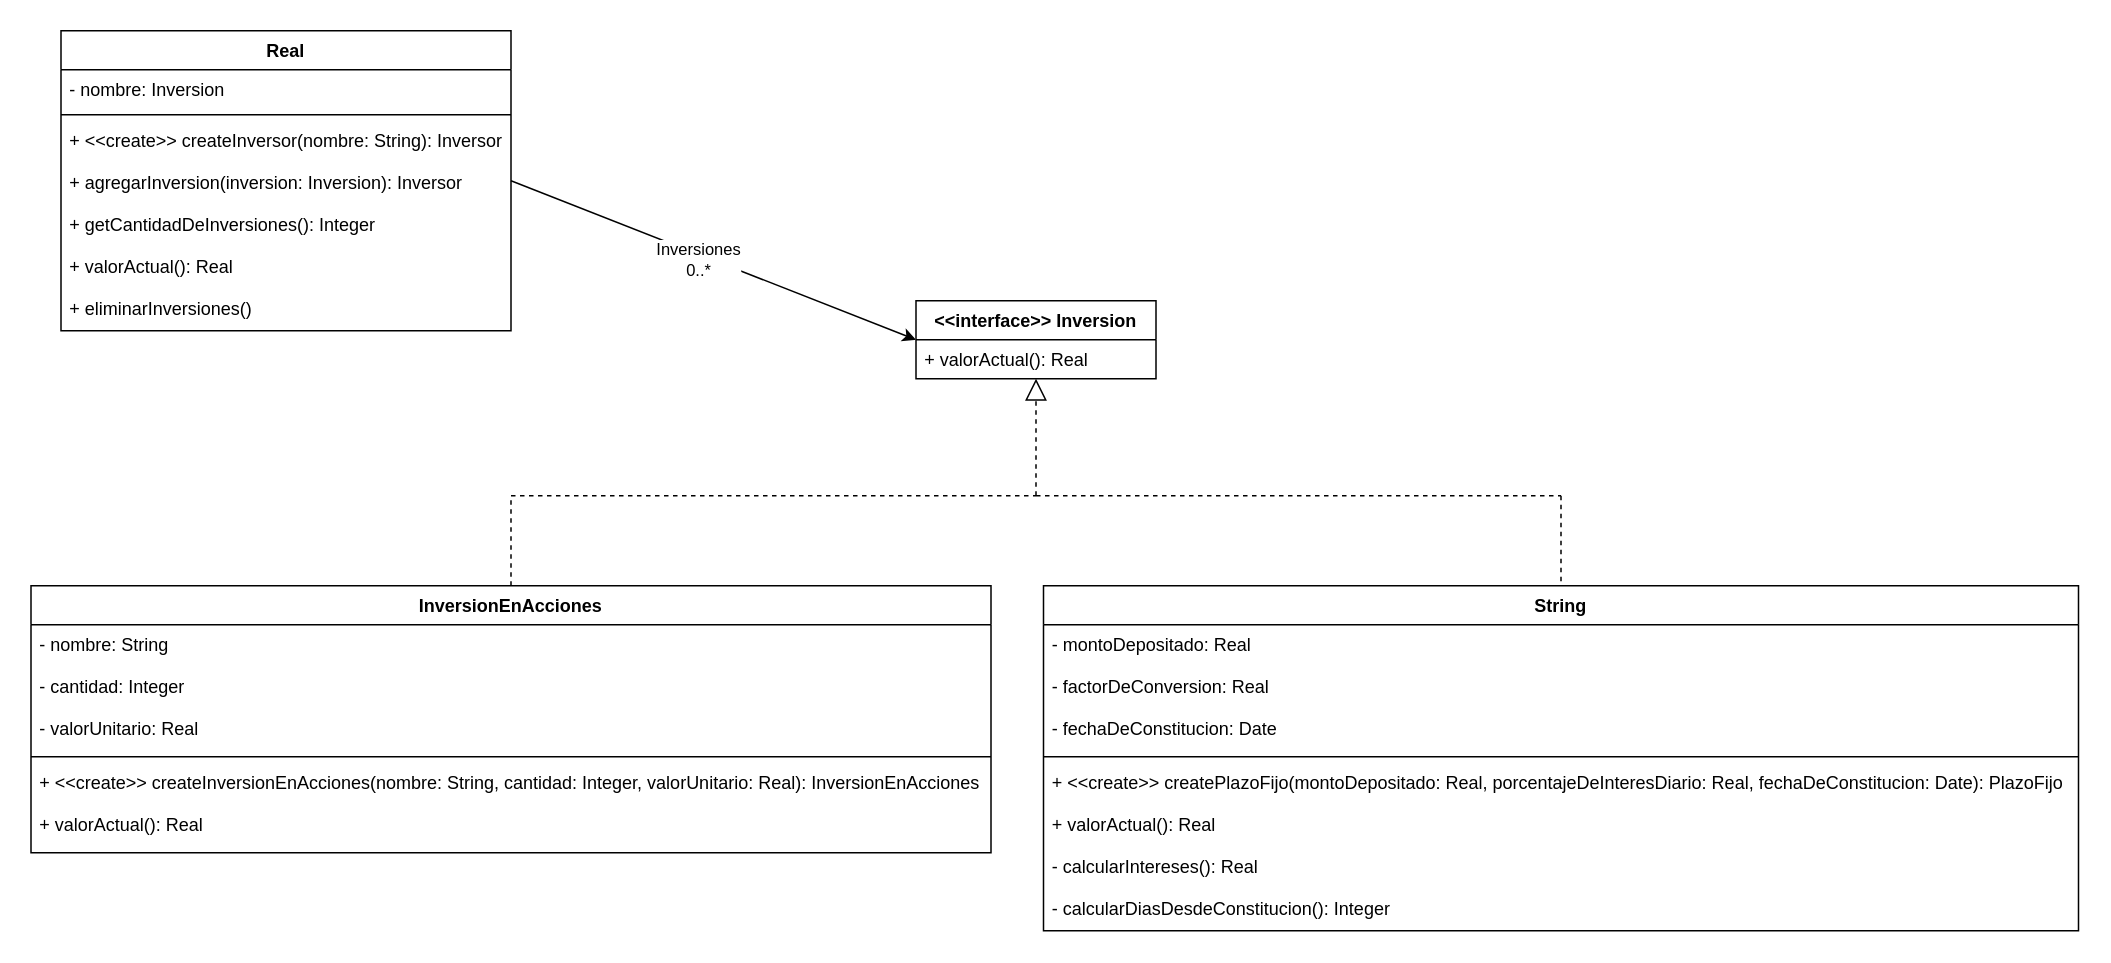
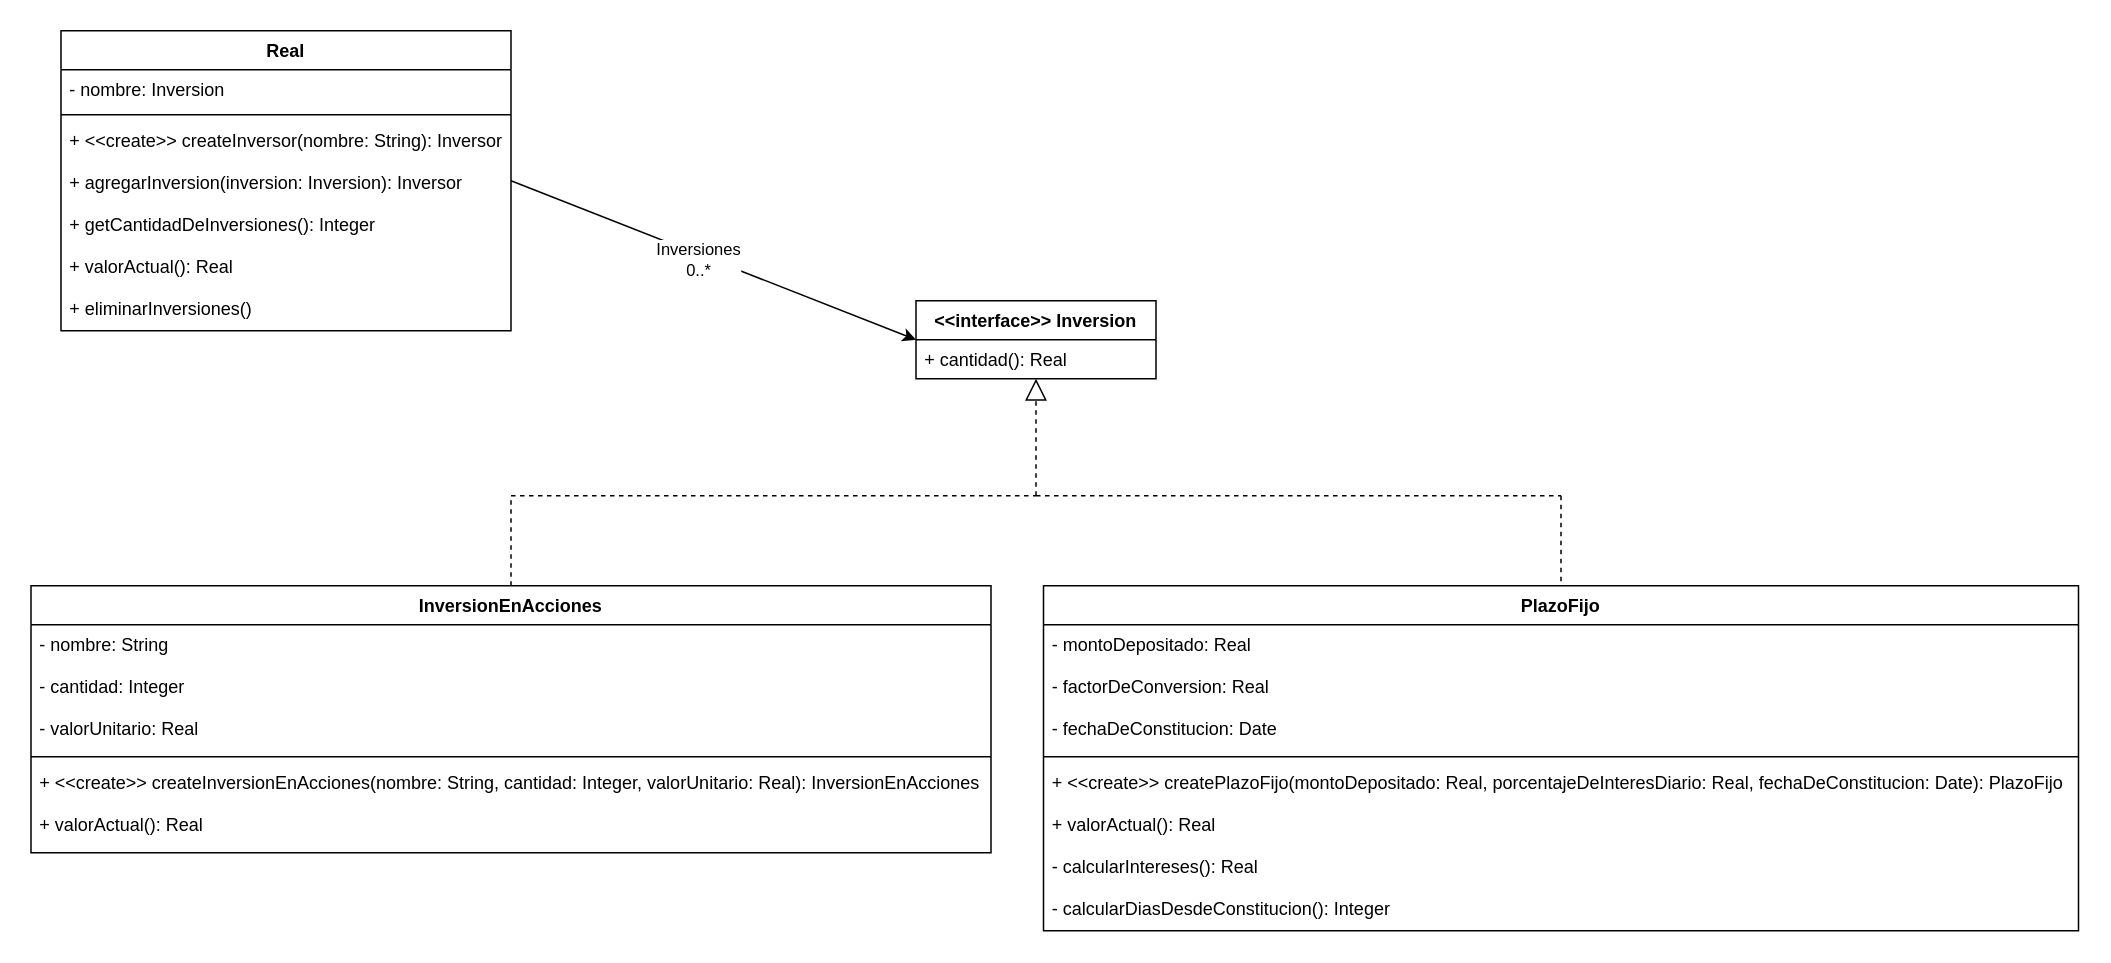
node "+ valorActual(): Real": label "+ valorActual(): Real" -> "+ cantidad(): Real"
node "String": label "String" -> "PlazoFijo"
